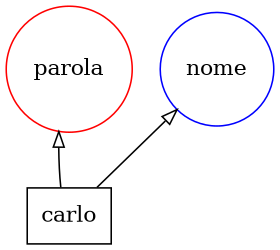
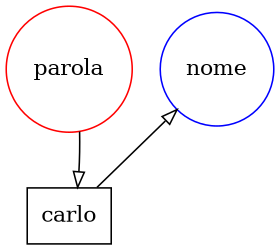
edge "carlo" -> "parola": reversed
